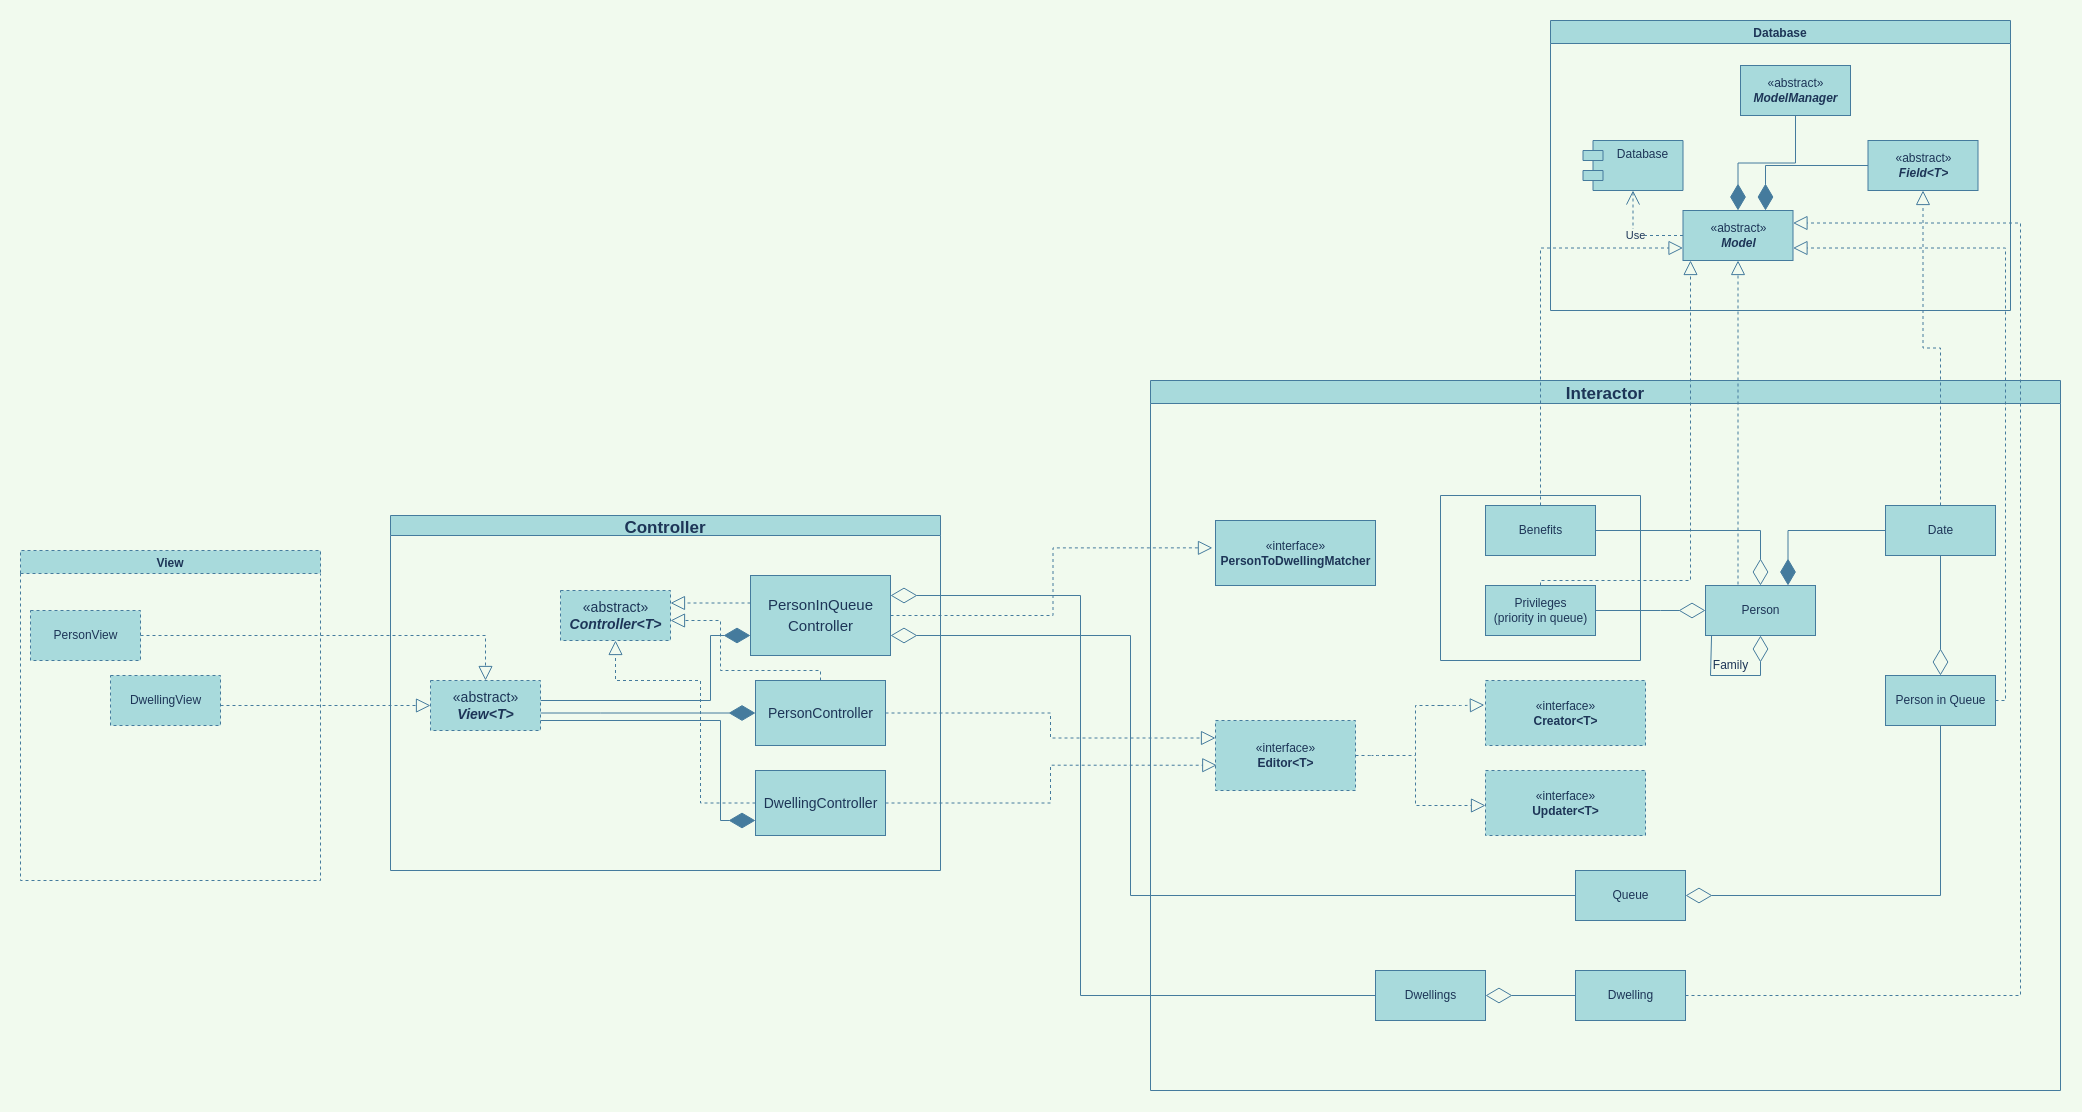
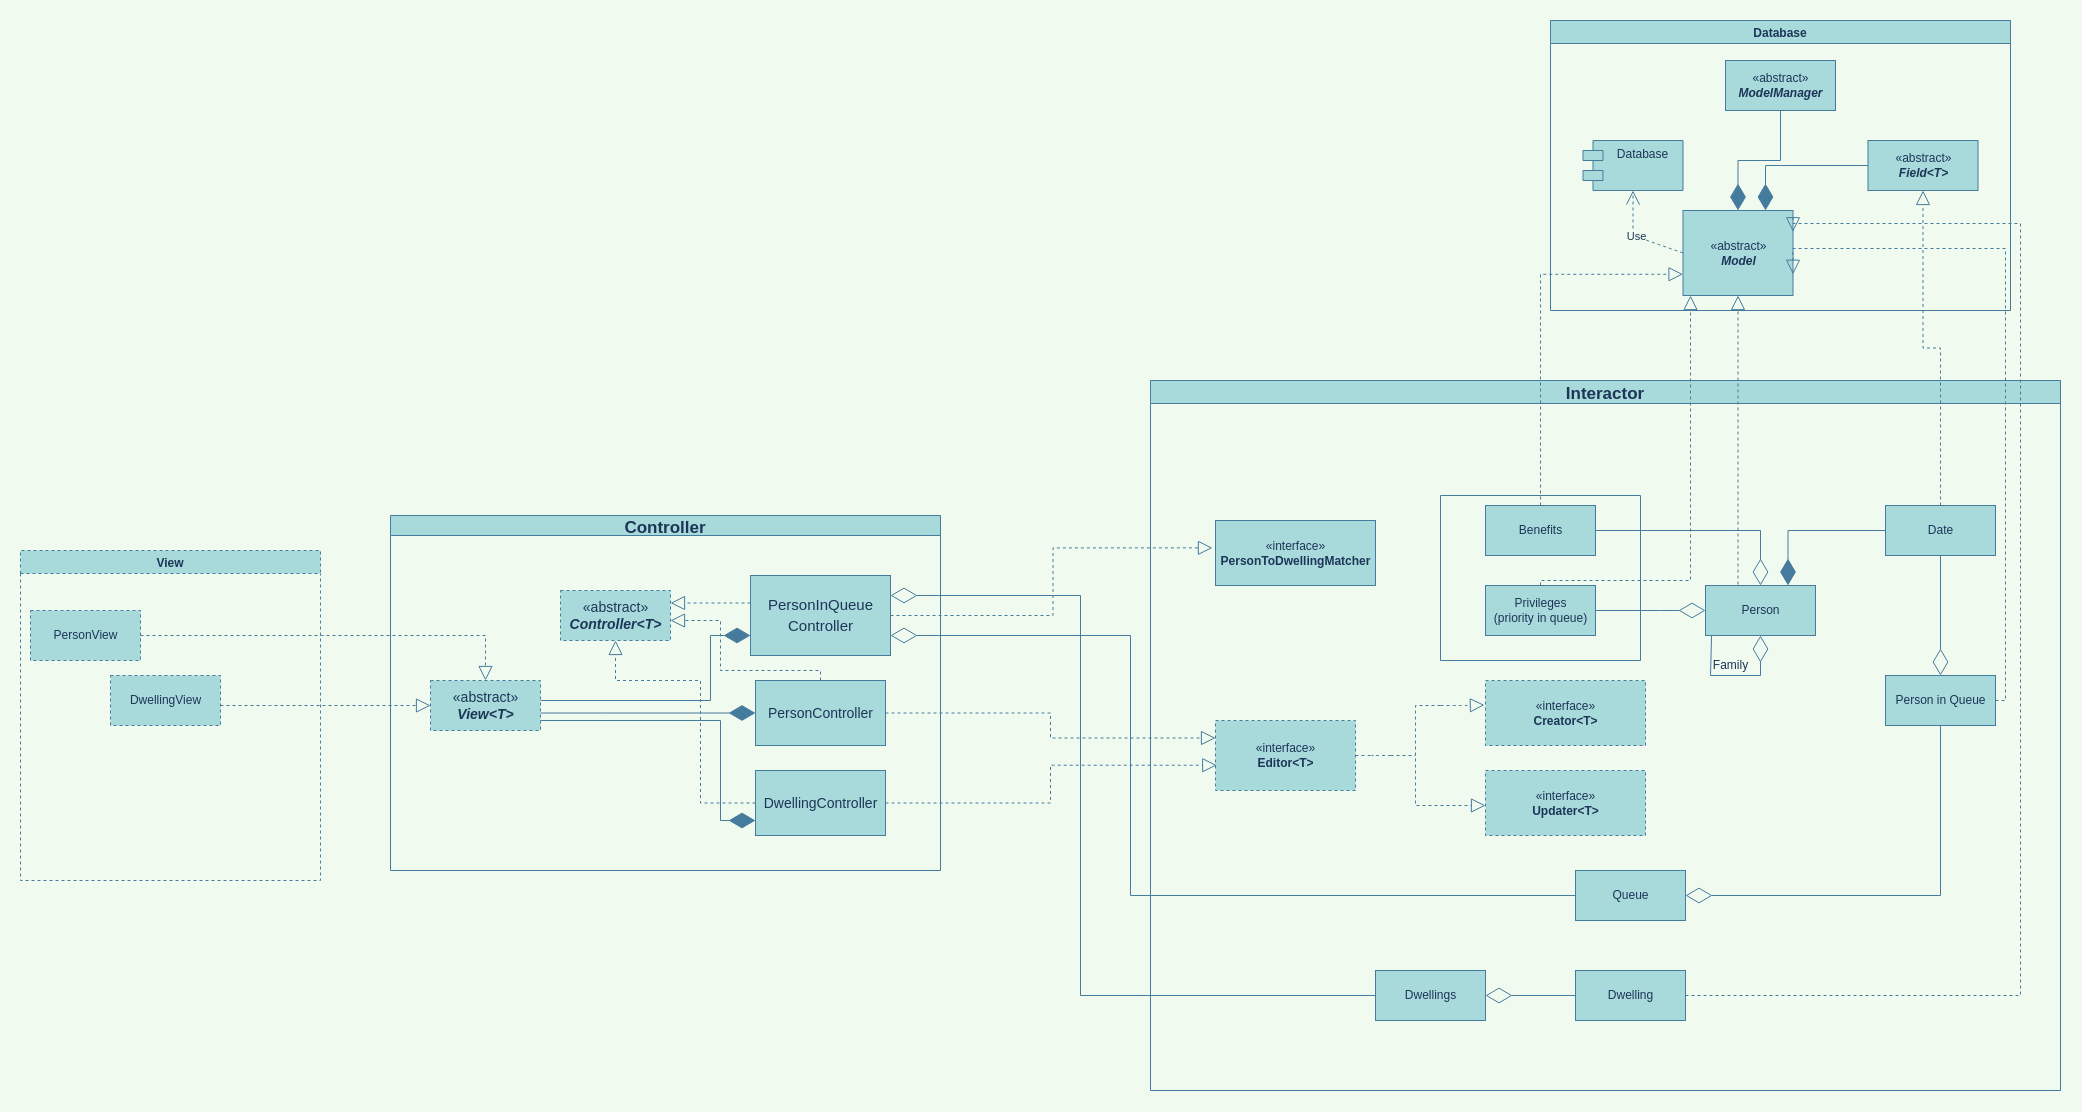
node "«abstract» ModelManager": moved (1796, 91) -> (1781, 86)
node "«abstract» Model": size 110x50 -> 110x85
